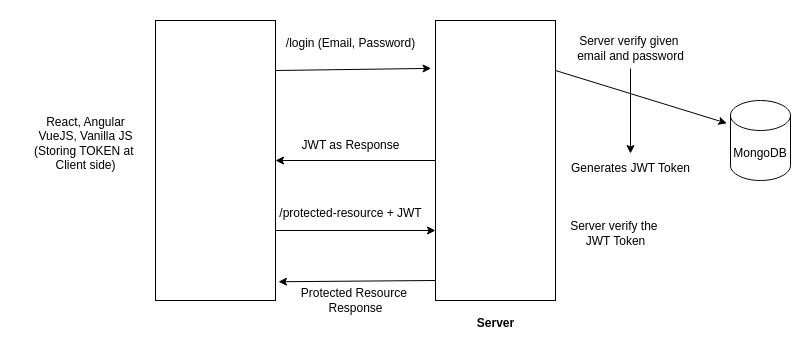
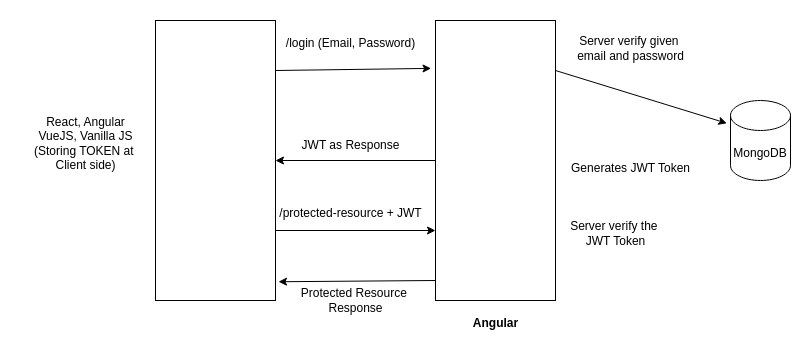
edge "Server verify given email and password" -> "Generates JWT Token": removed
node "Server": label "Server" -> "Angular"
